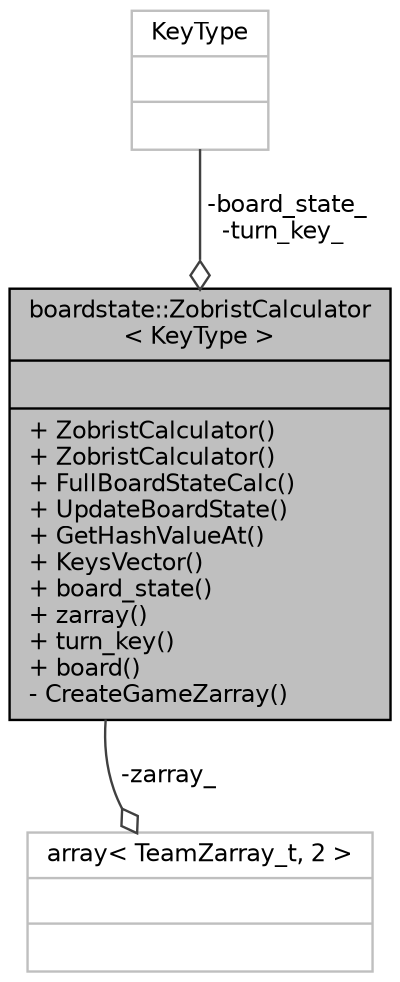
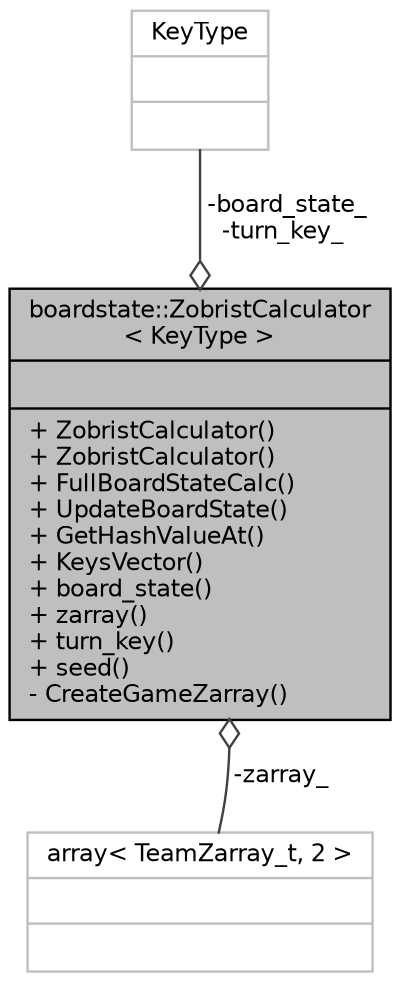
node "boardstate::ZobristCalculator": text "+ board()" -> "+ seed()"
edge "boardstate::ZobristCalculator" -> "array< TeamZarray_t, 2 >": reversed
